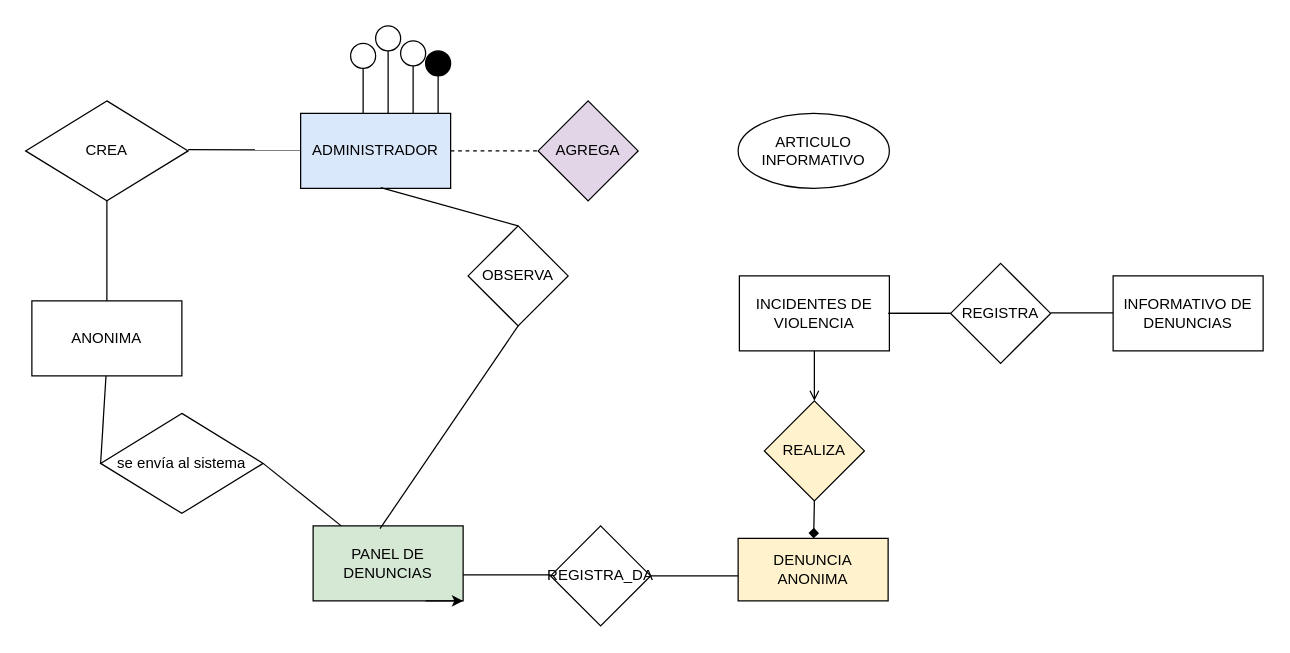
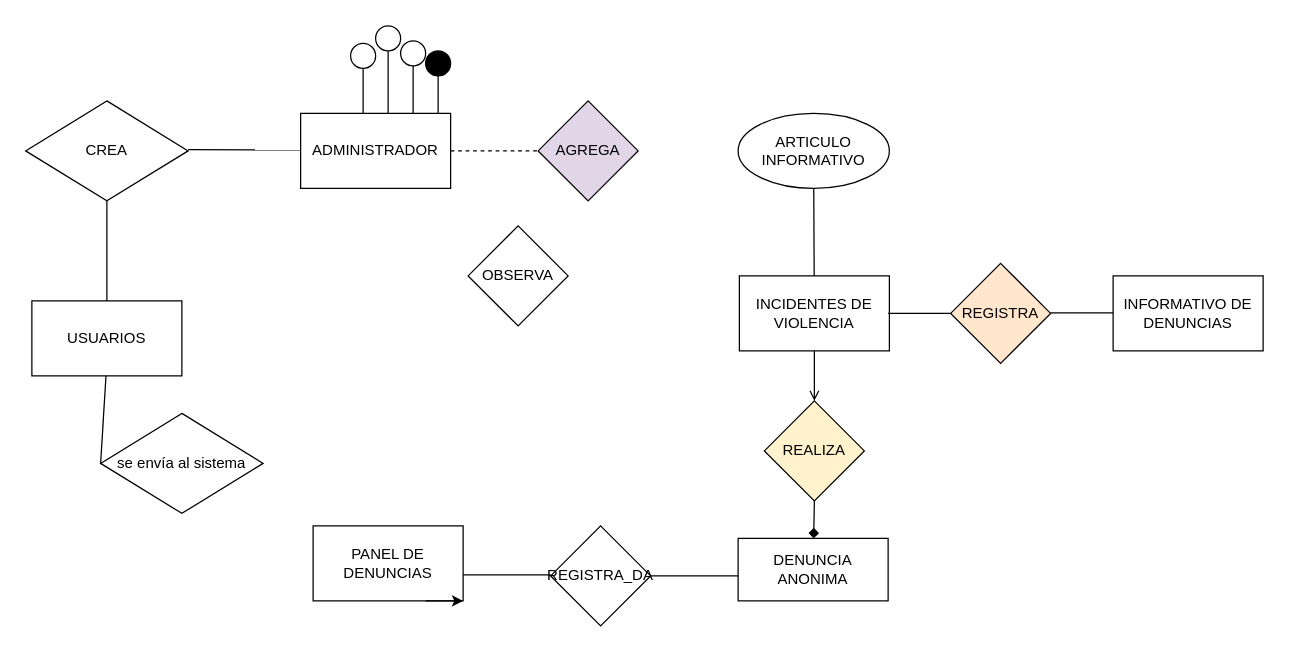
node "ADMINISTRADOR": fillcolor #dae8fc -> #ffffff
edge "ADMINISTRADOR" -- "OBSERVA": removed
edge "INCIDENTES DE VIOLENCIA" -- "REGISTRA": now "INCIDENTES DE VIOLENCIA" -- "ARTICULO INFORMATIVO"
node "REGISTRA": fillcolor #ffffff -> #ffe6cc
node "ANONIMA": label "ANONIMA" -> "USUARIOS"
edge "OBSERVA" -- "PANEL DE DENUNCIAS": removed
edge "se envía al sistema" -- "PANEL DE DENUNCIAS": removed
node "PANEL DE DENUNCIAS": fillcolor #d5e8d4 -> #ffffff
node "DENUNCIA ANONIMA": fillcolor #fff2cc -> #ffffff
